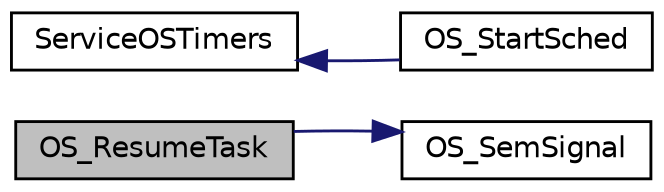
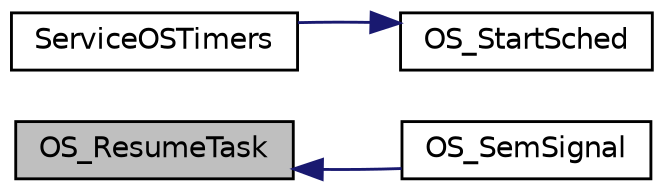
edge "OS_StartSched" -> "ServiceOSTimers": reversed
edge "OS_ResumeTask" -> "OS_SemSignal": reversed
